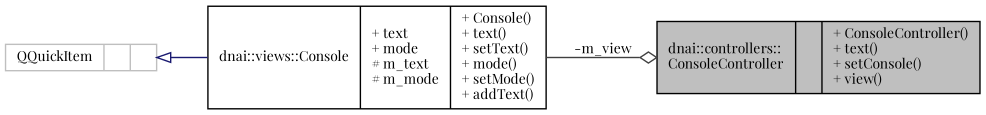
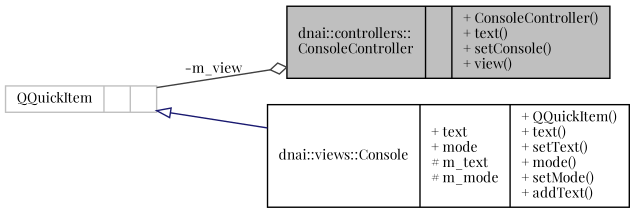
node "dnai::views::Console": text "+ Console()" -> "+ QQuickItem()"
edge "dnai::views::Console" -> "dnai::controllers::": now "QQuickItem" -> "dnai::controllers::"
